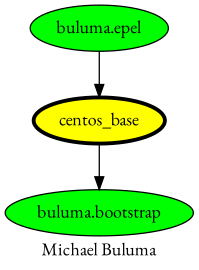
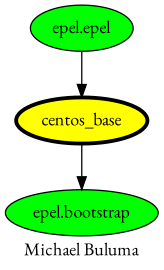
node "buluma.epel": label "buluma.epel" -> "epel.epel"
node "buluma.bootstrap": label "buluma.bootstrap" -> "epel.bootstrap"
